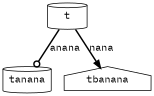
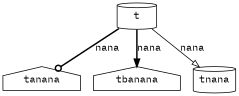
edge "t" -> "tanana": label "anana" -> "nana"
node "tanana": shape cylinder -> house
node "tnana": added
